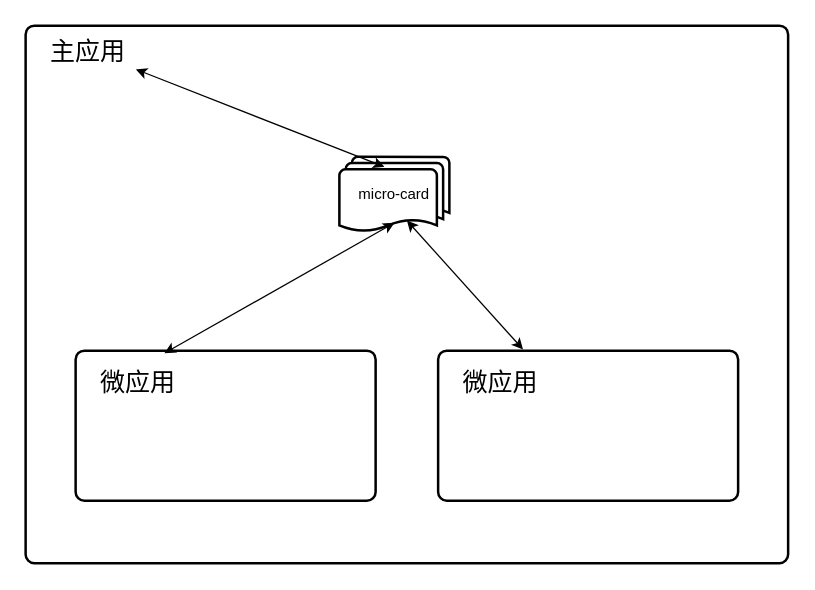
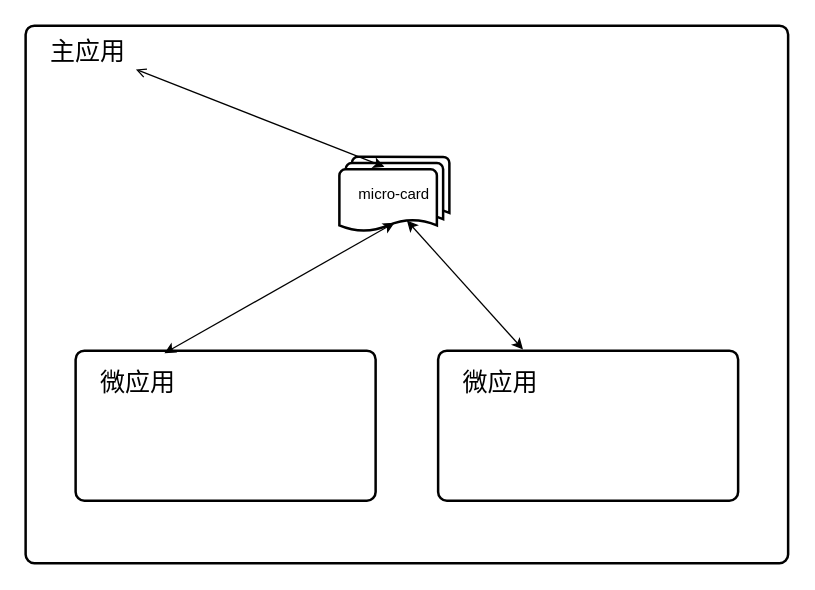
edge "主应用" -- "micro-card": arrowhead classic -> open
